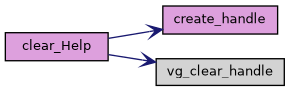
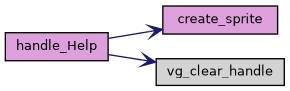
node "create_handle": label "create_handle" -> "create_sprite"
node "clear_Help": label "clear_Help" -> "handle_Help"
